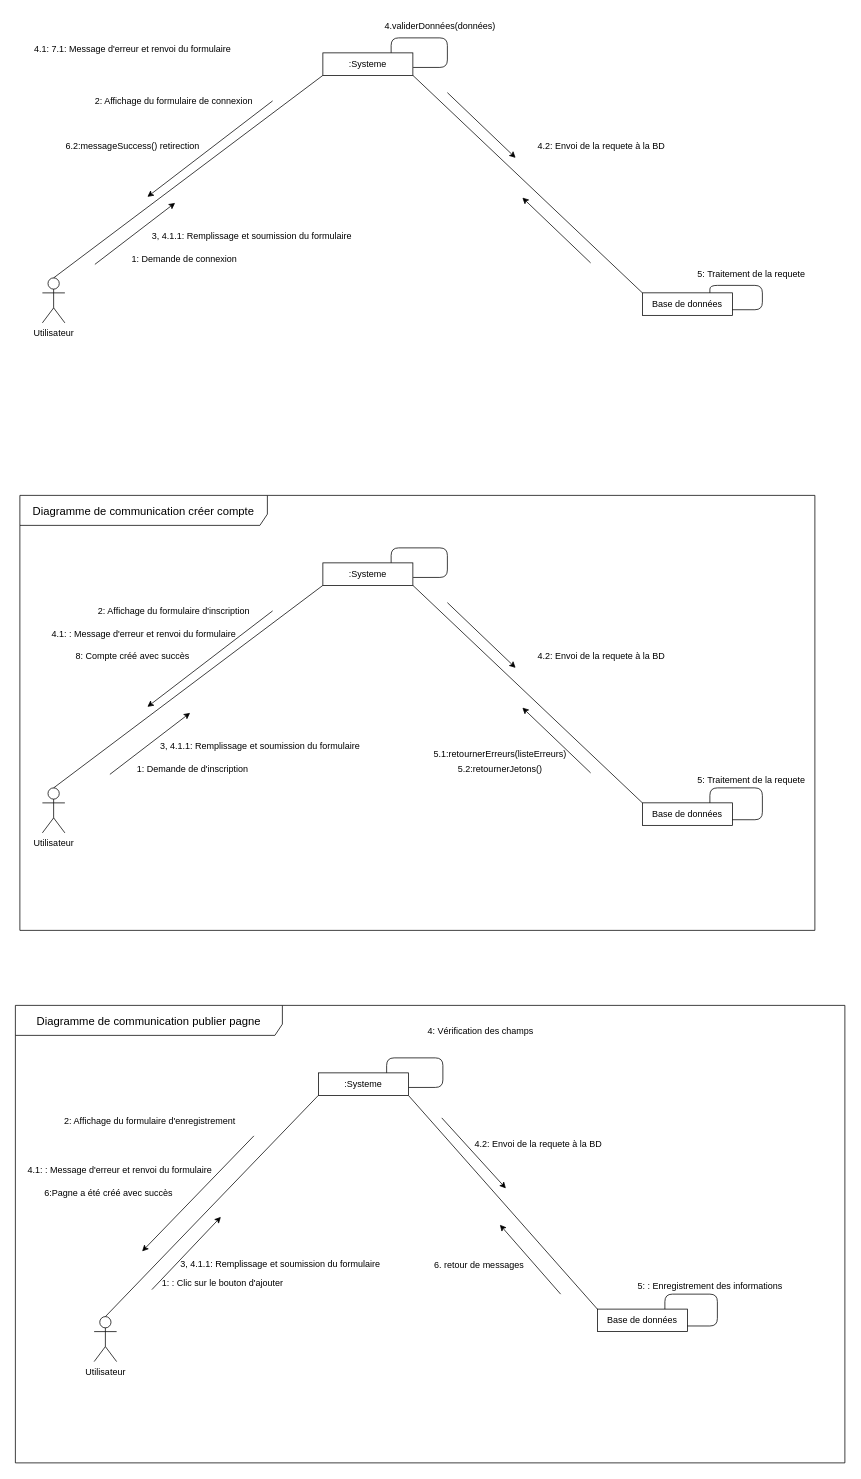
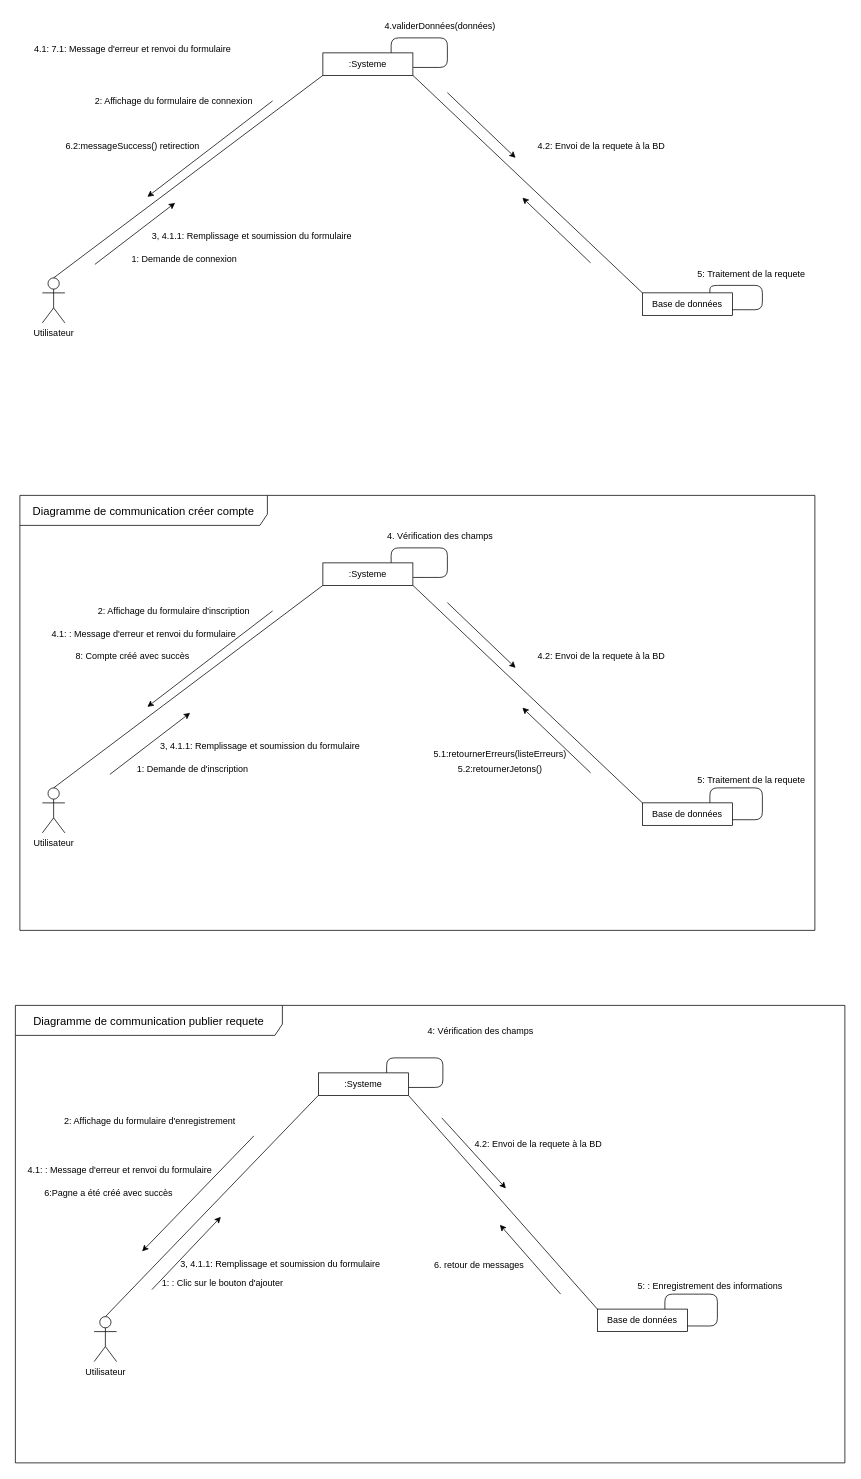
node "4. Vérification des champs": added
node "Diagramme de communication publier pagne": label "Diagramme de communication publier pagne" -> "Diagramme de communication publier requete"
